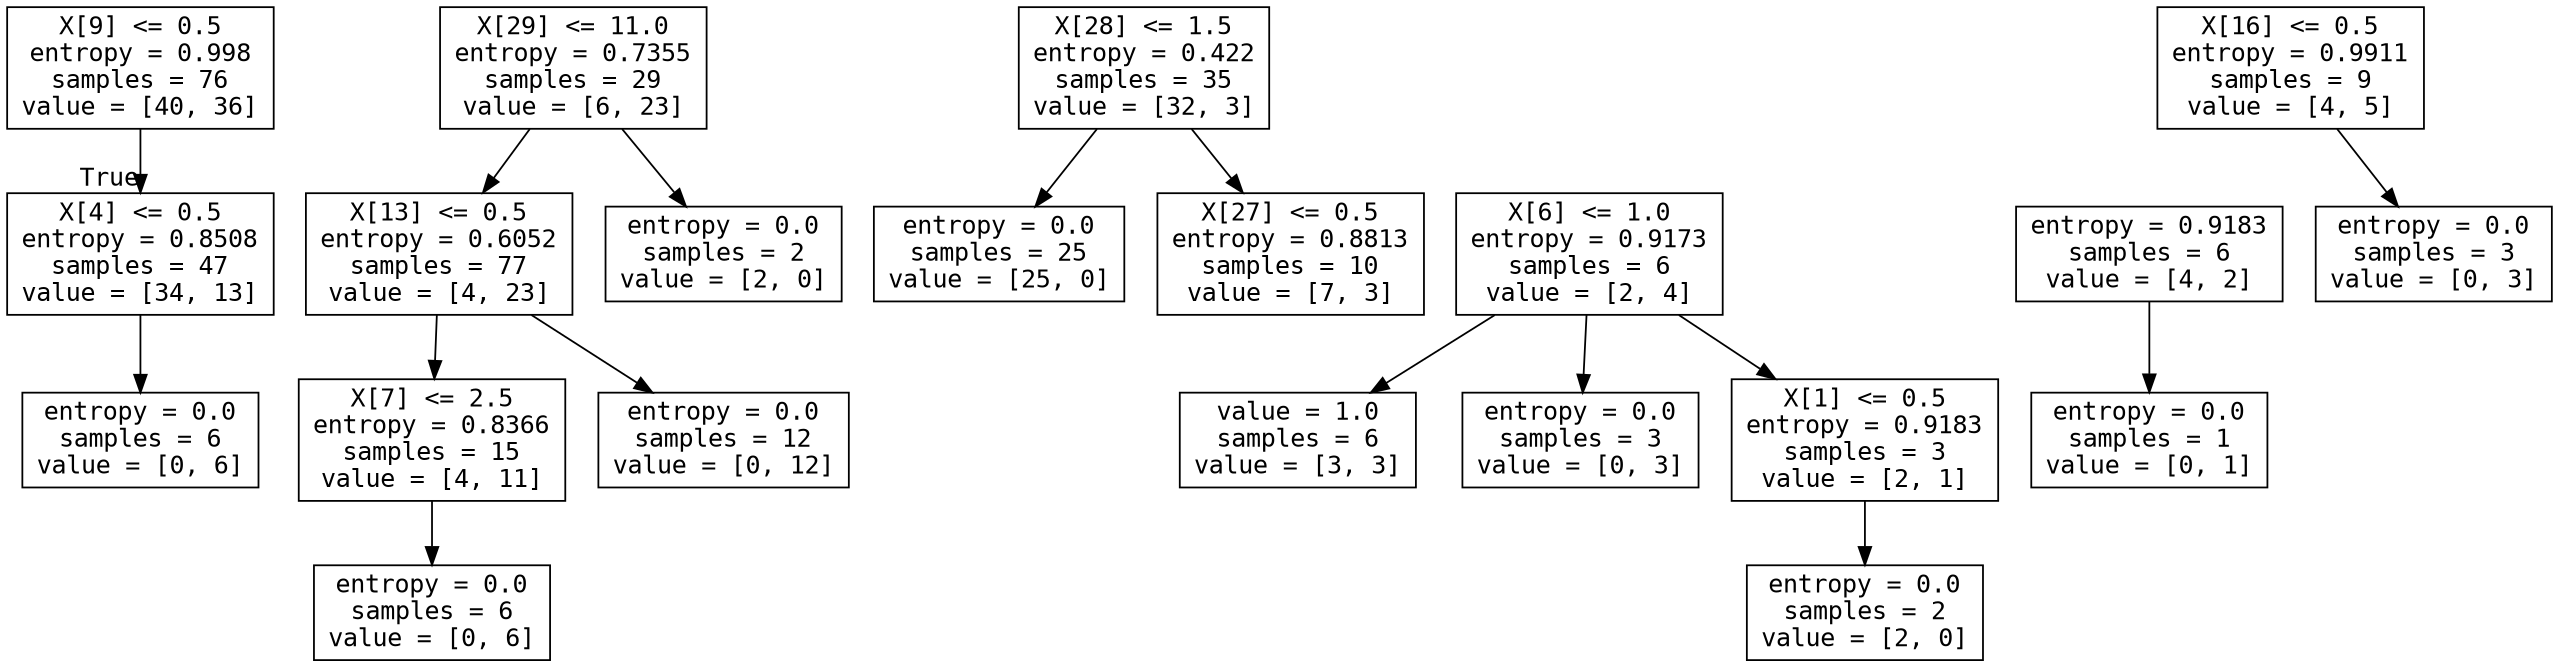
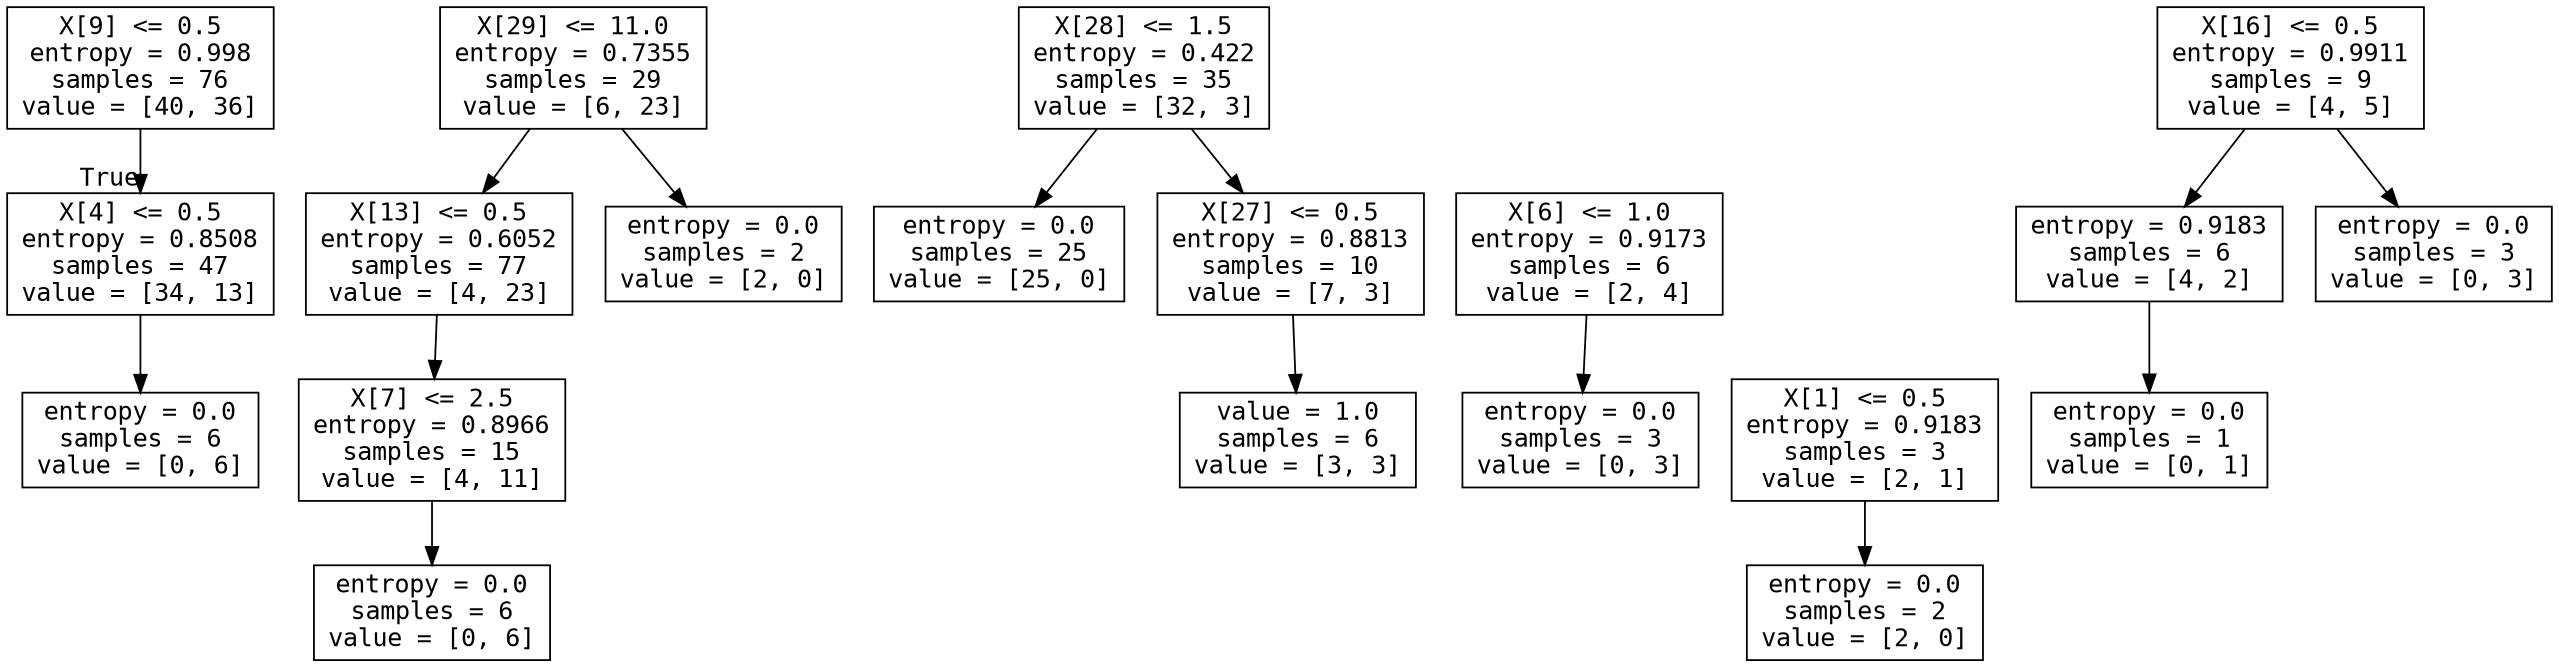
edge "X[16] <= 0.5 entropy = 0.9911 samples = 9 value = [4, 5]" -> "entropy = 0.9183 samples = 6 value = [4, 2]": added
edge "X[6] <= 1.0 entropy = 0.9173 samples = 6 value = [2, 4]" -> "X[1] <= 0.5 entropy = 0.9183 samples = 3 value = [2, 1]": removed
edge "X[6] <= 1.0 entropy = 0.9173 samples = 6 value = [2, 4]" -> "value = 1.0 samples = 6 value = [3, 3]": now "X[27] <= 0.5 entropy = 0.8813 samples = 10 value = [7, 3]" -> "value = 1.0 samples = 6 value = [3, 3]"
node "X[7] <= 2.5 entropy = 0.8366 samples = 15 value = [4, 11]": label "X[7] <= 2.5 entropy = 0.8366 samples = 15 value = [4, 11]" -> "X[7] <= 2.5 entropy = 0.8966 samples = 15 value = [4, 11]"
node "entropy = 0.0 samples = 12 value = [0, 12]": removed
